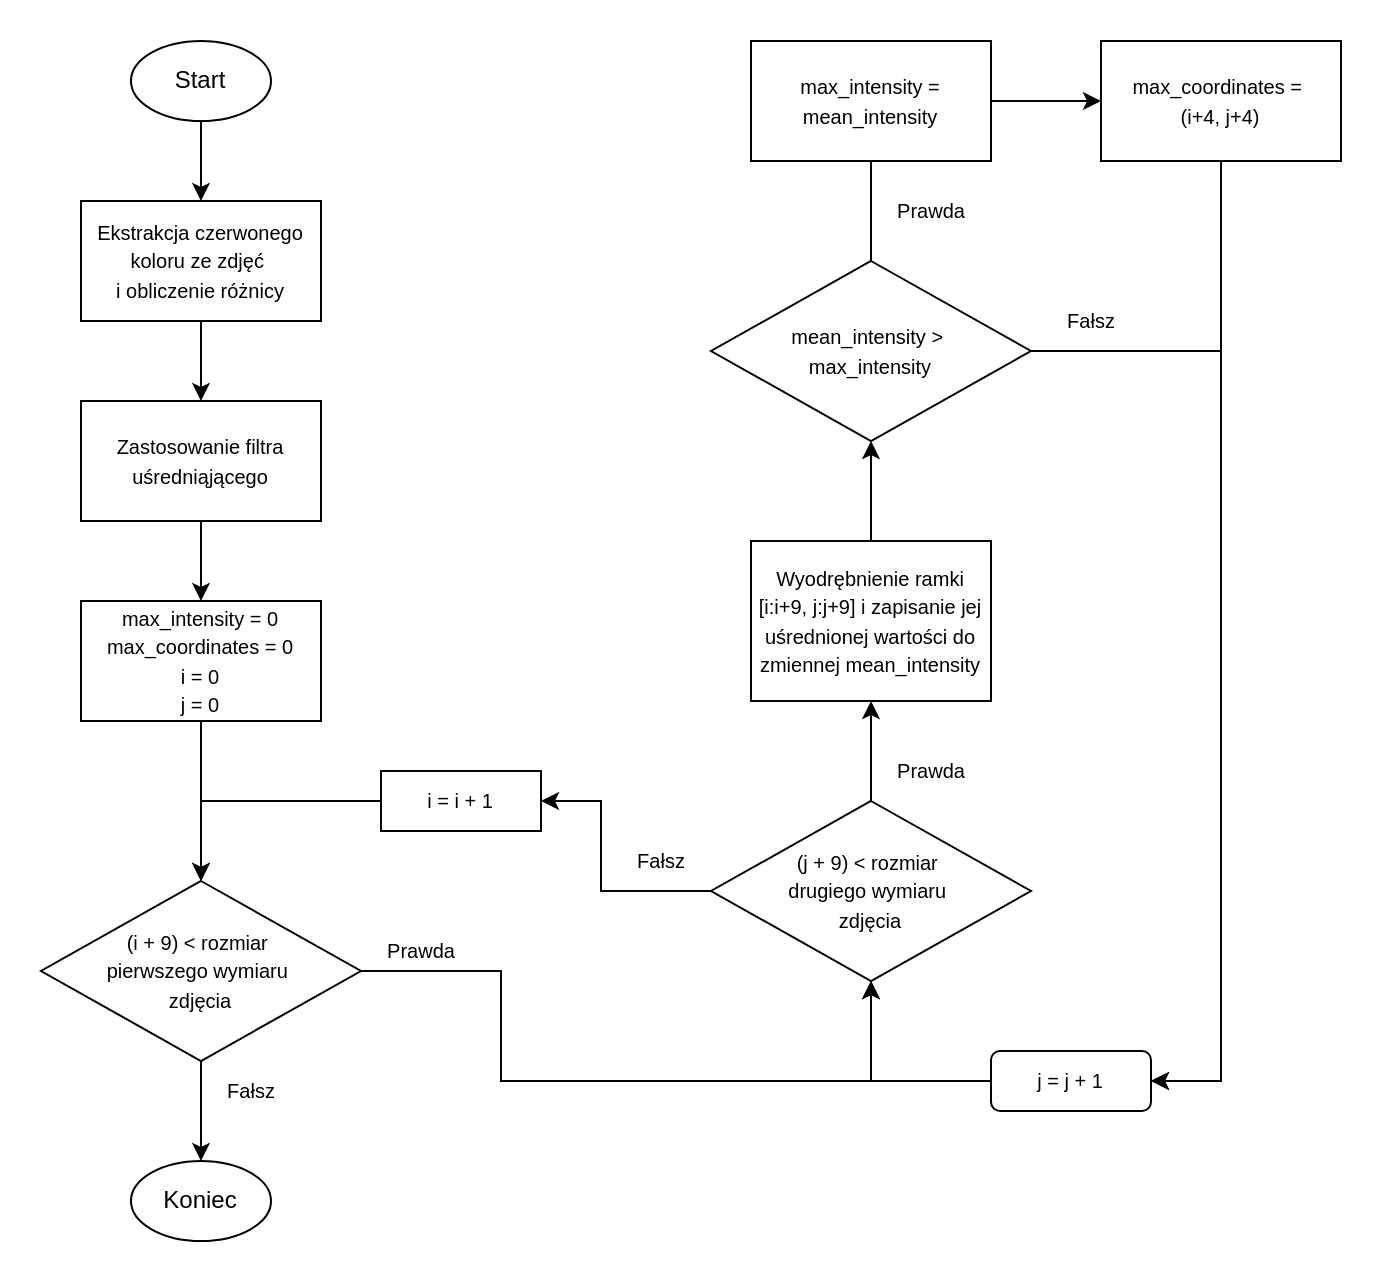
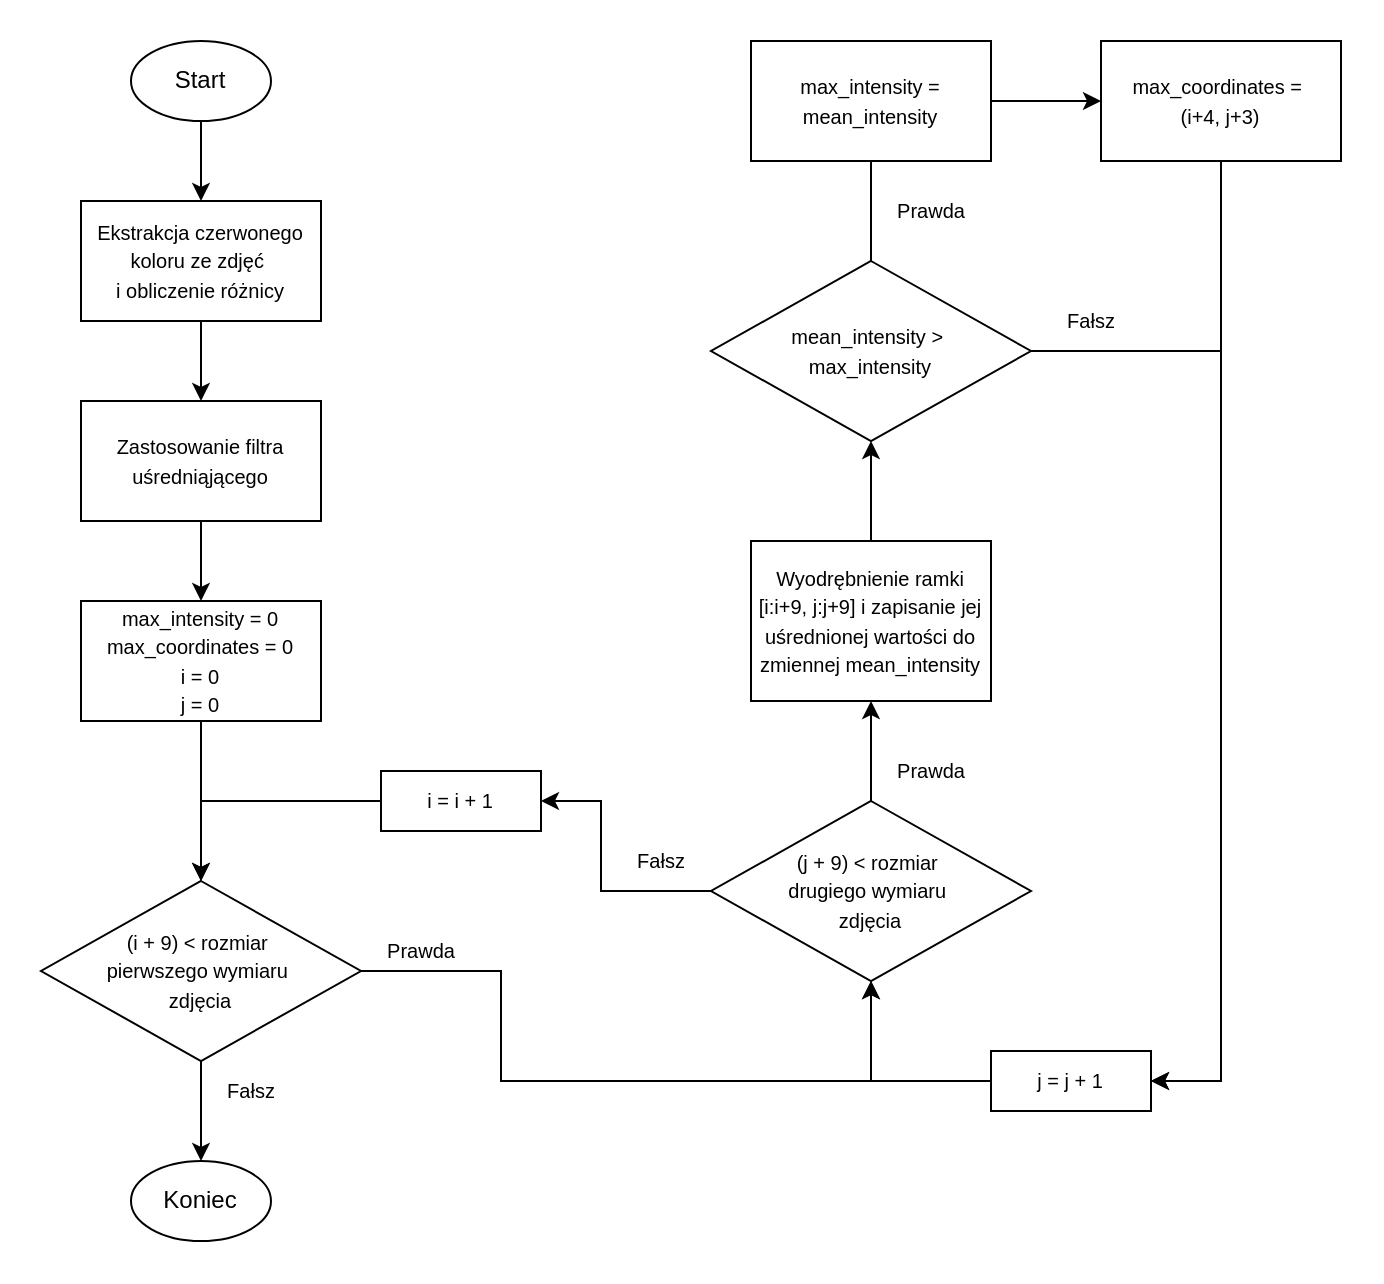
node "max_coordinates = (i+4, j+4)": label "max_coordinates = (i+4, j+4)" -> "max_coordinates = (i+4, j+3)"
node "j = j + 1": shape rounded rectangle -> rectangle
